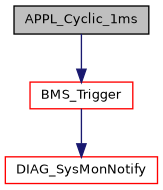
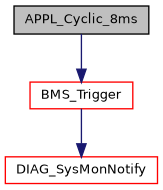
node "APPL_Cyclic_1ms": label "APPL_Cyclic_1ms" -> "APPL_Cyclic_8ms"
